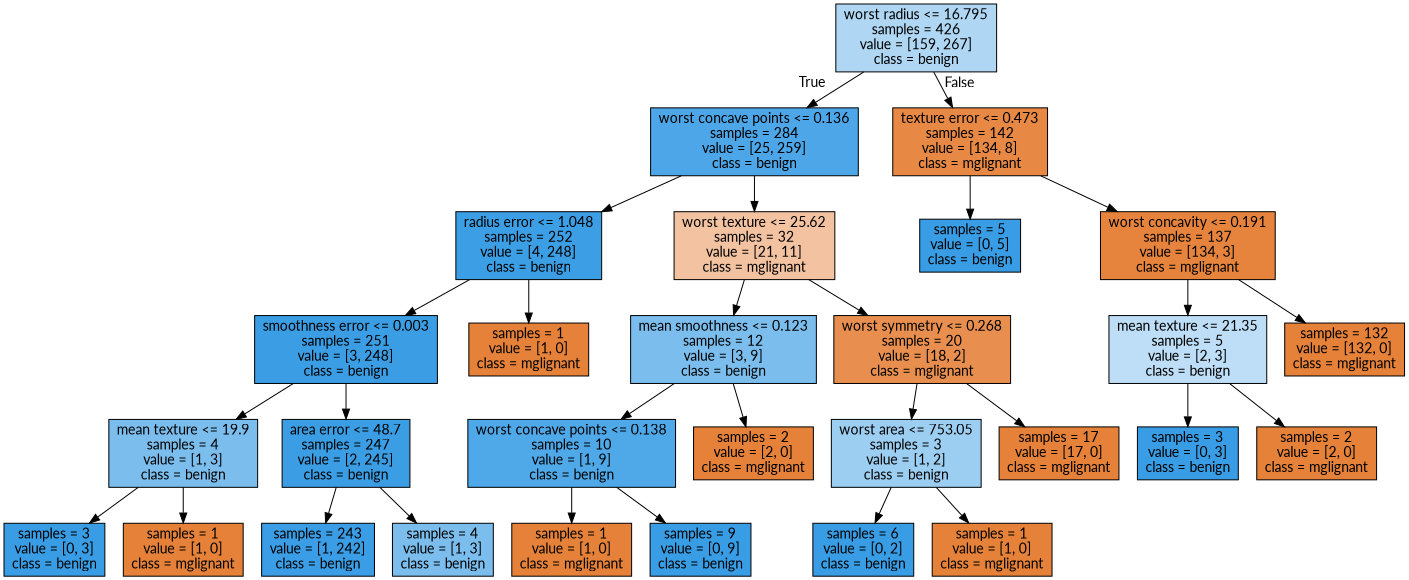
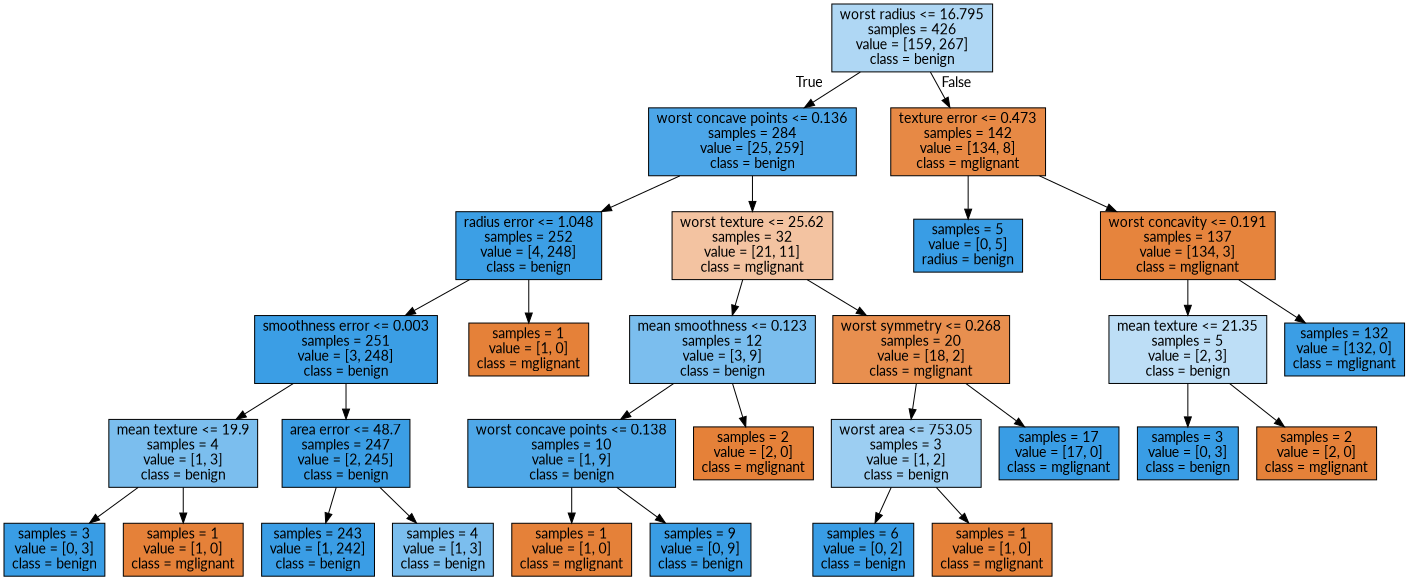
node "samples = 5 value = [0, 5] class = benign": label "samples = 5 value = [0, 5] class = benign" -> "samples = 5 value = [0, 5] radius = benign"
node "samples = 132 value = [132, 0] class = mglignant": fillcolor #e58139 -> #3b9ee5
node "samples = 17 value = [17, 0] class = mglignant": fillcolor #e58139 -> #399de5
